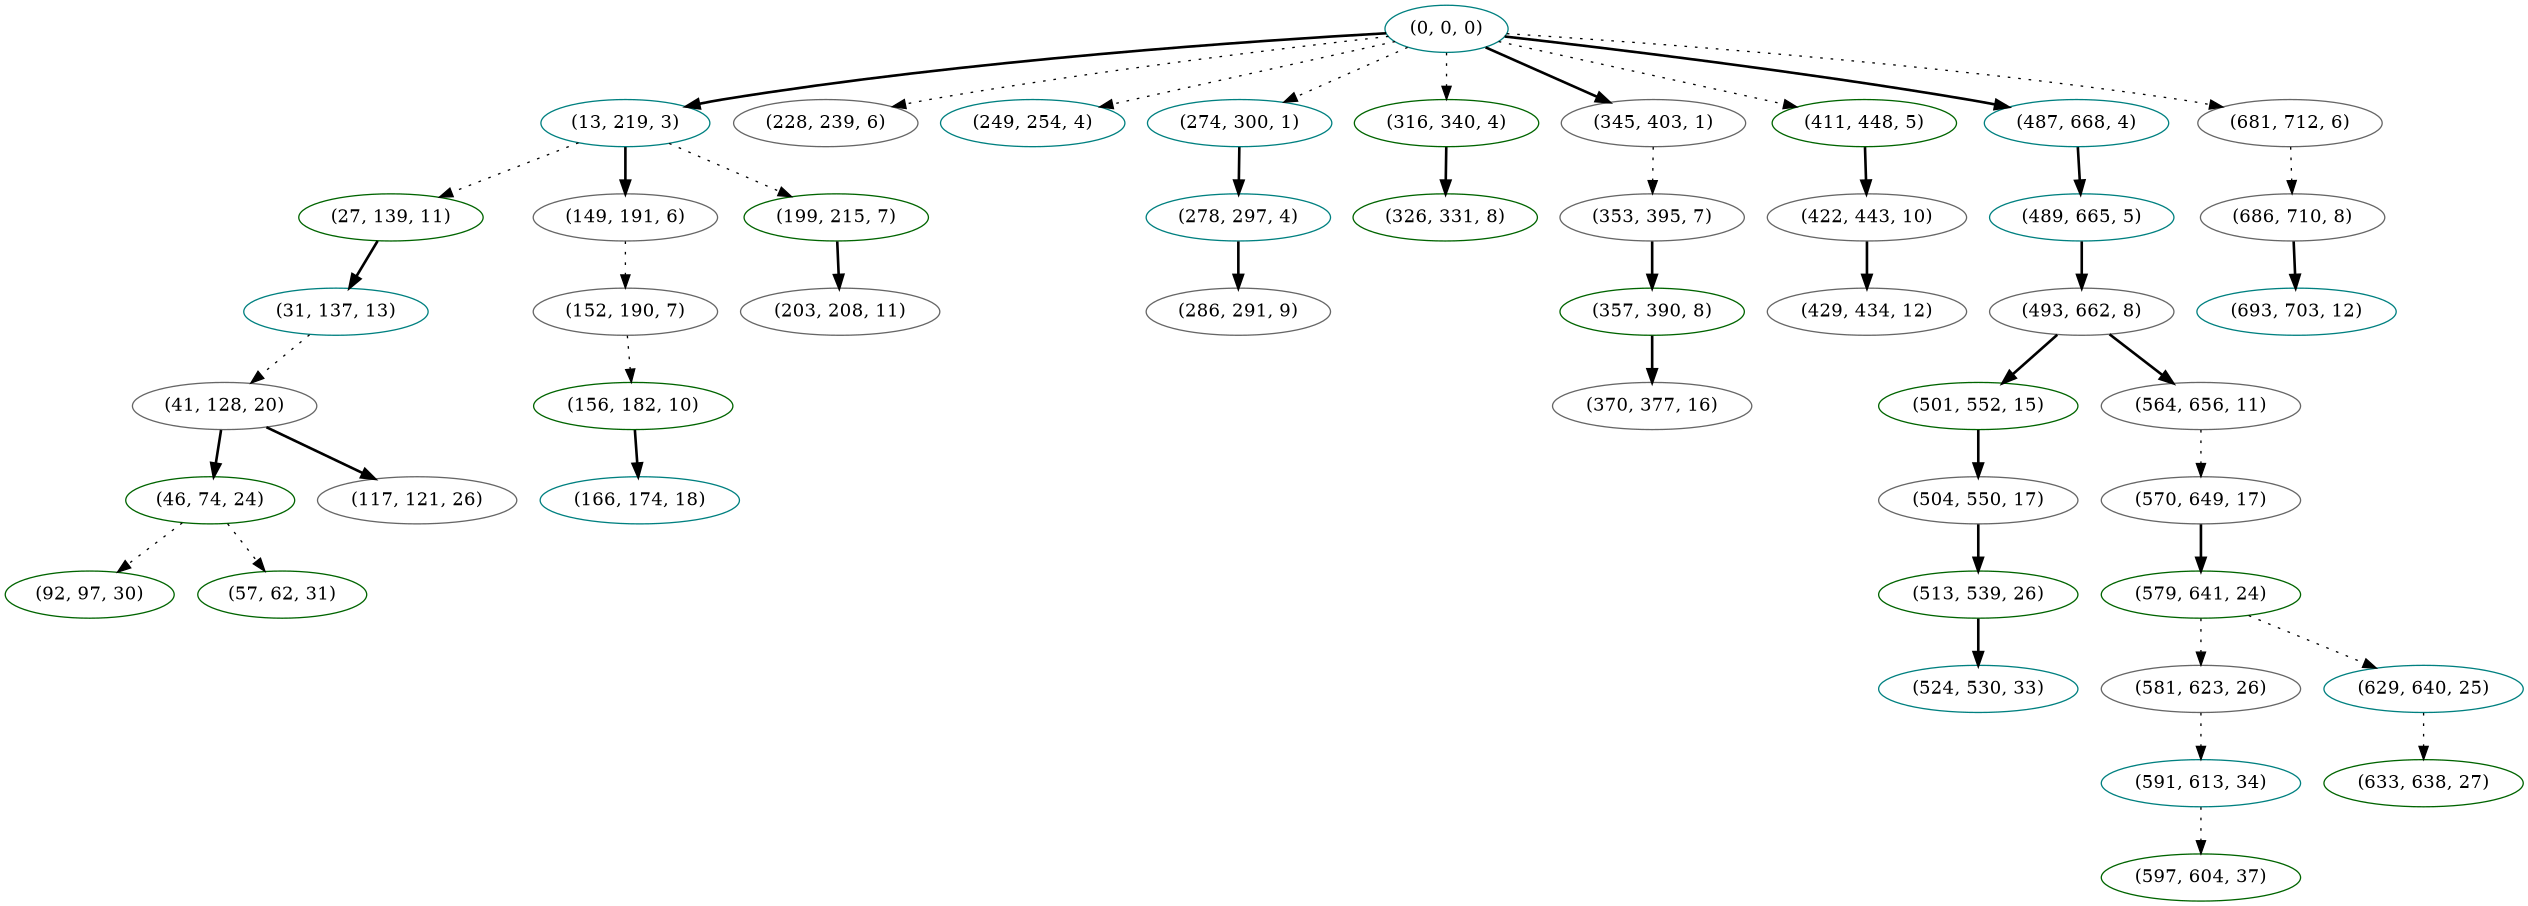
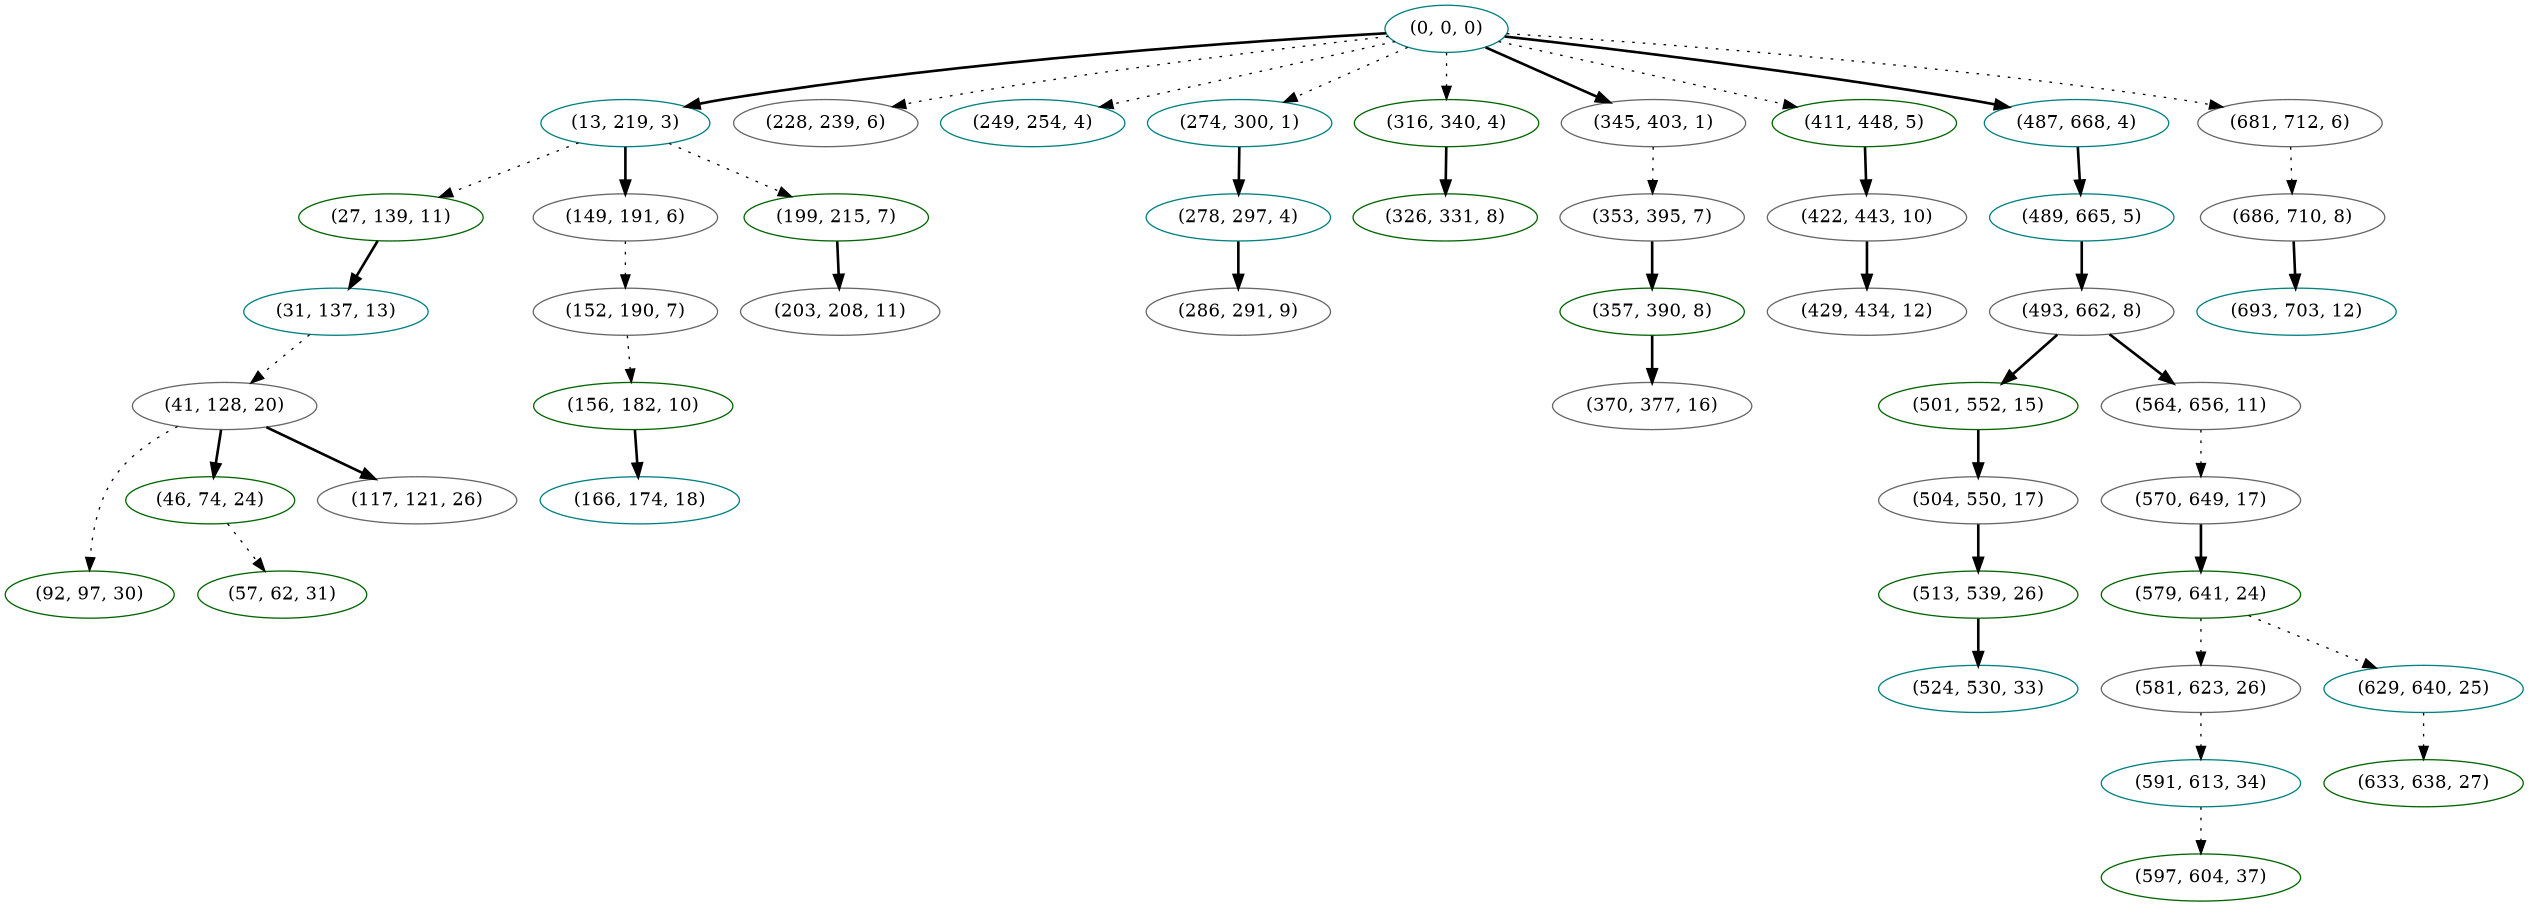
edge "(46, 74, 24)" -> "(92, 97, 30)": now "(41, 128, 20)" -> "(92, 97, 30)"
